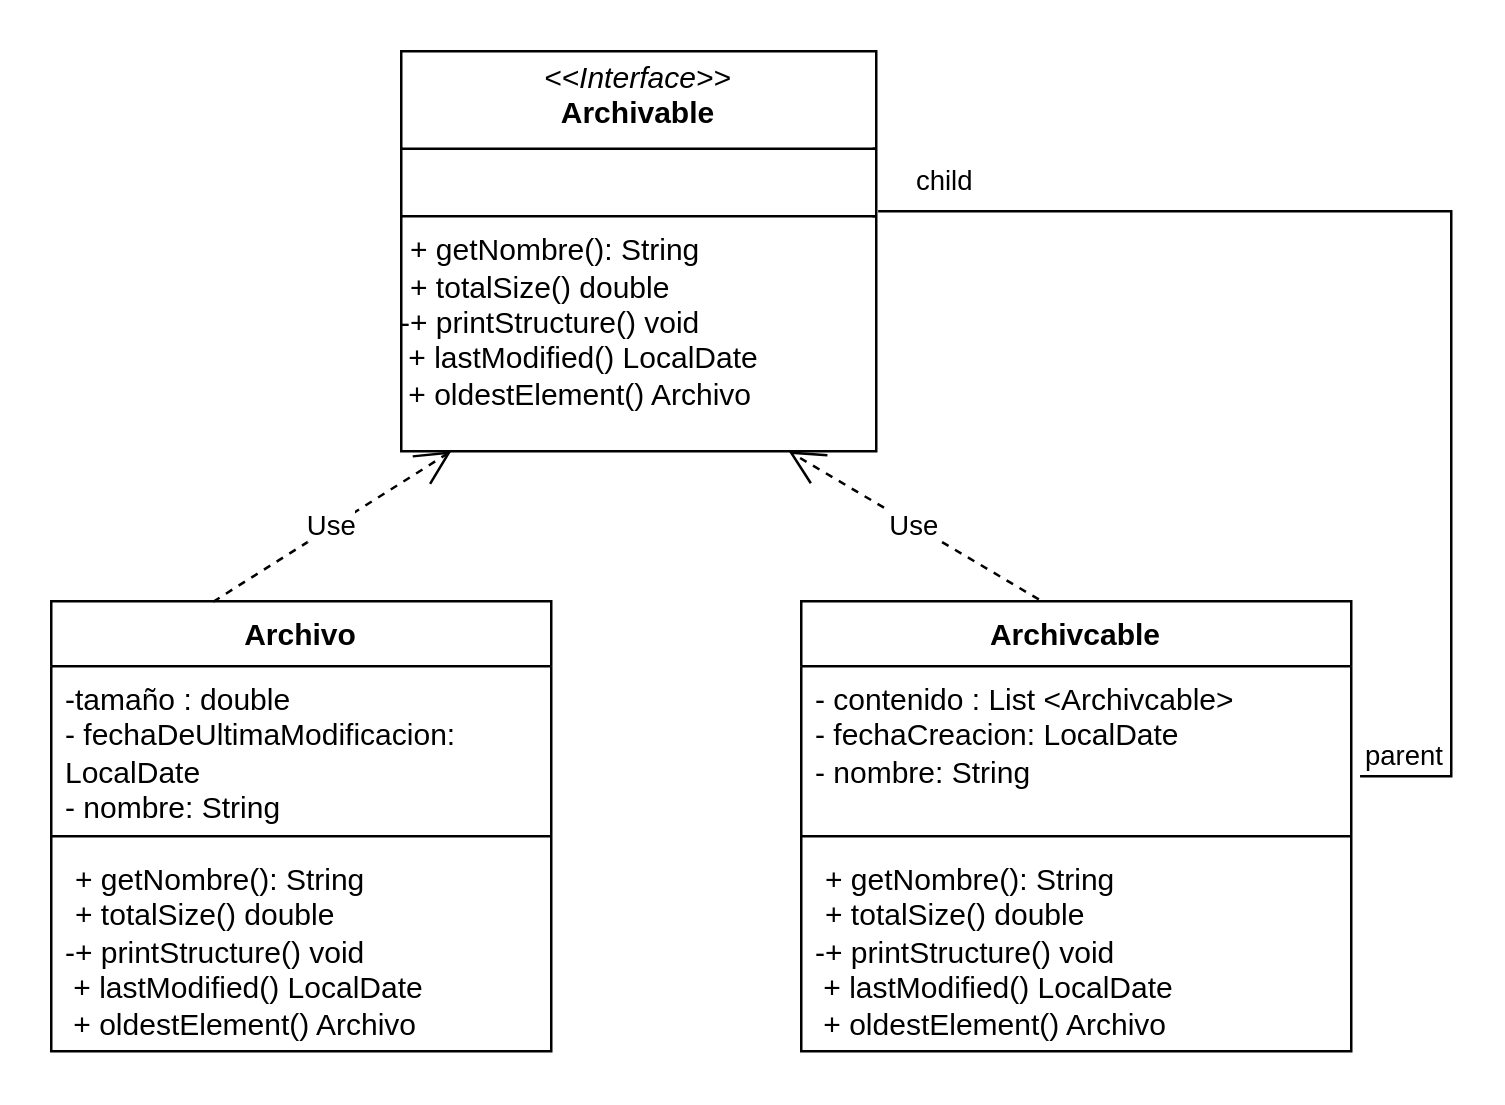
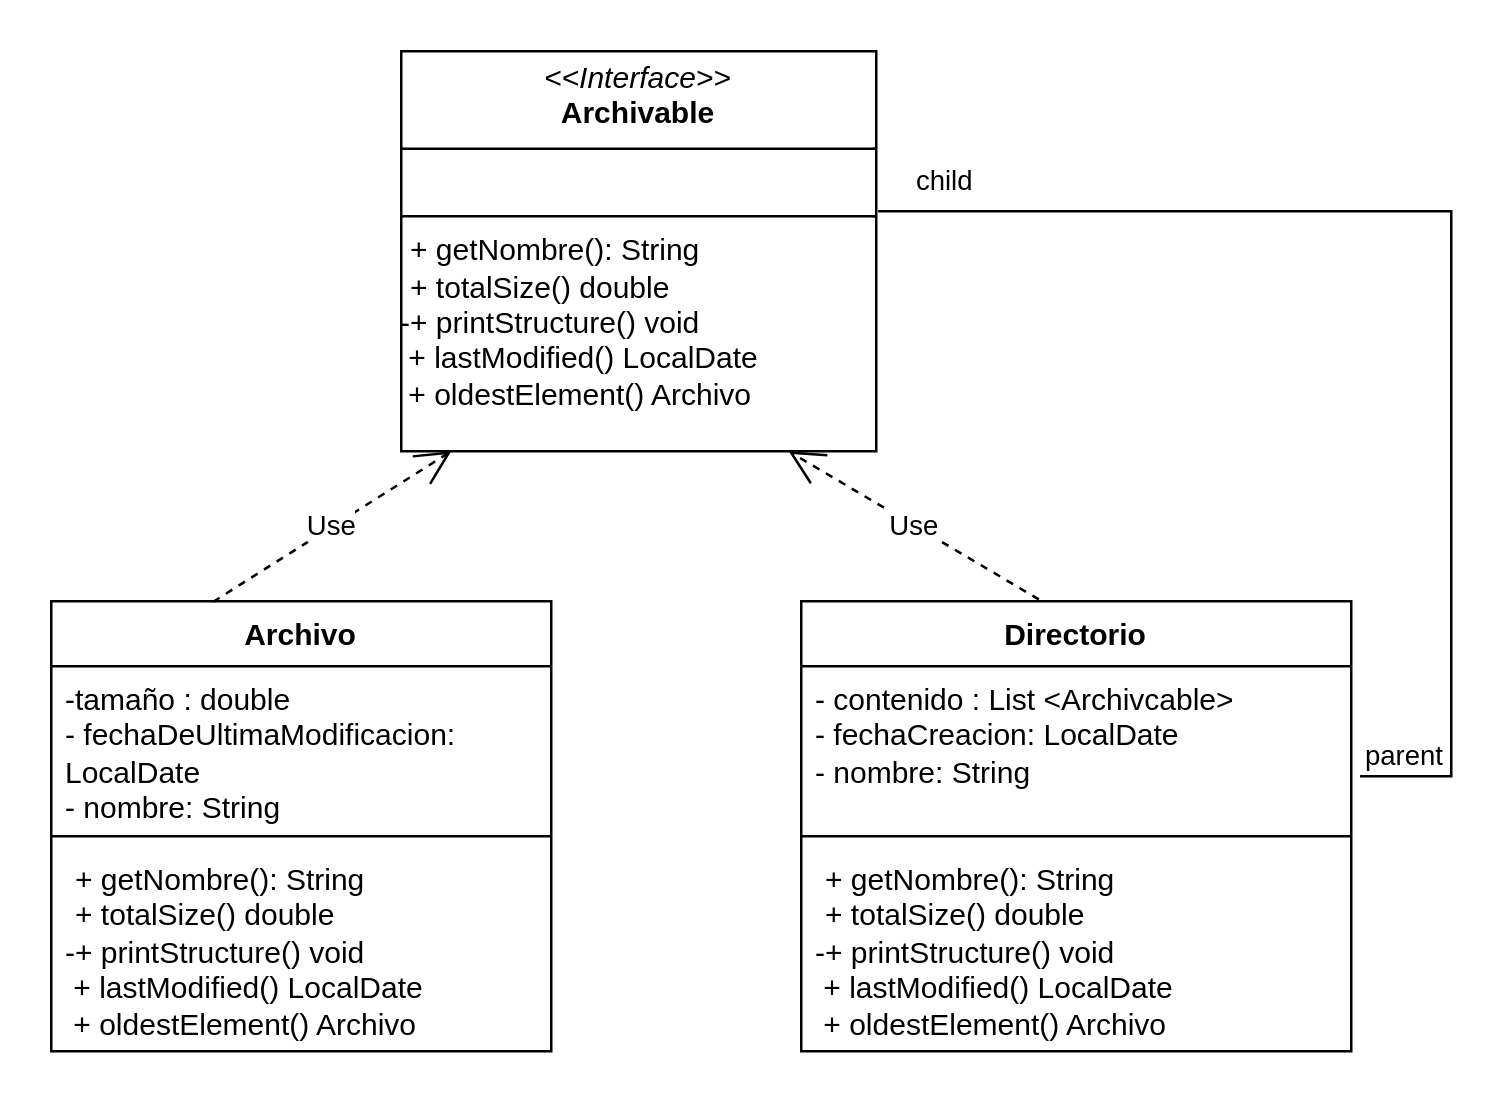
node "Archivcable": label "Archivcable" -> "Directorio"
